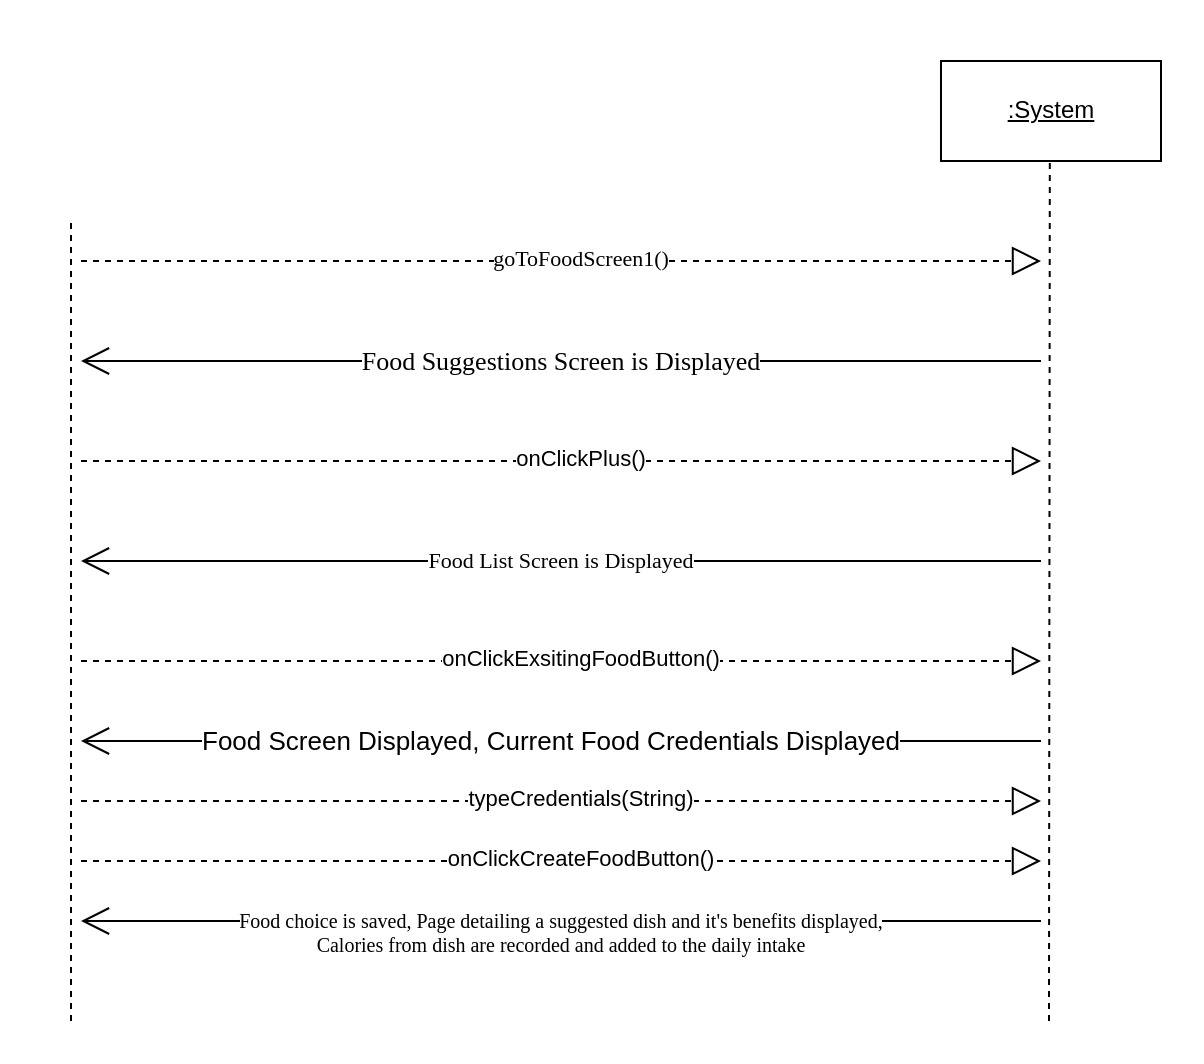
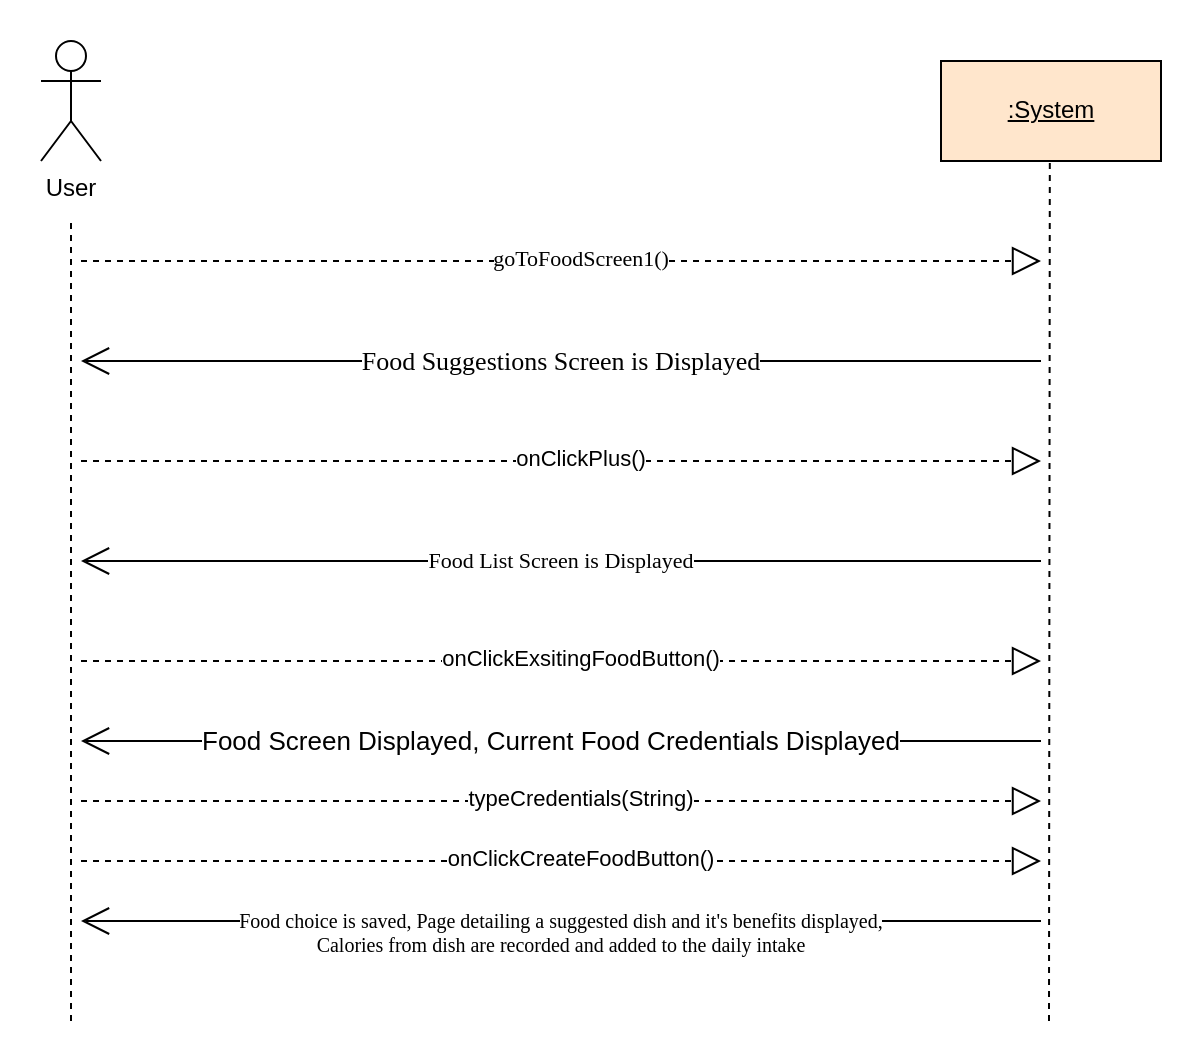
node "User": added
node ":System": fillcolor #ffffff -> #ffe6cc
